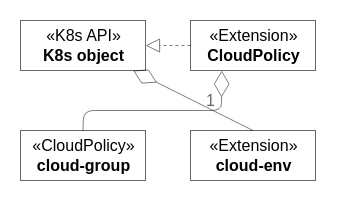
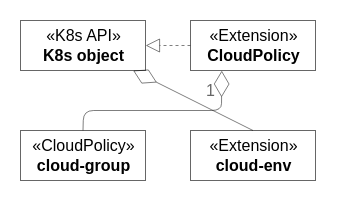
node "1": moved (211, 101) -> (211, 91)
